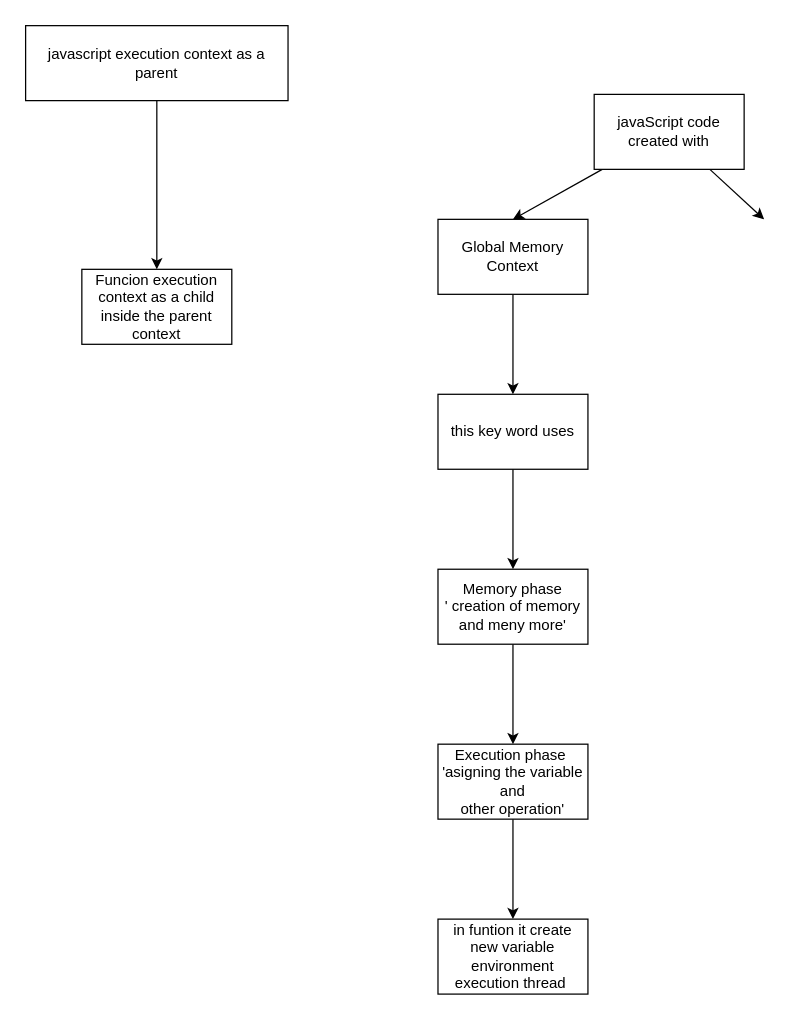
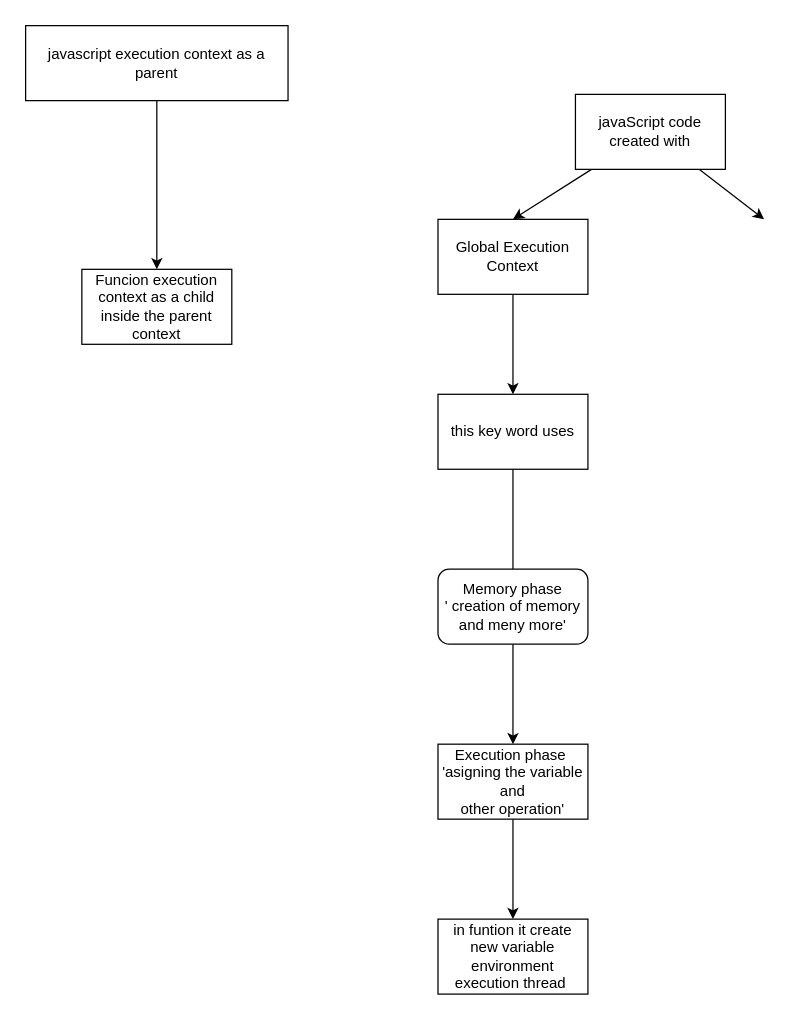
node "javaScript code created with": moved (669, 132) -> (651, 132)
node "Global Memory Context": label "Global Memory Context" -> "Global Execution Context"
edge "this key word uses" -> "Memory phase ' creation of memory and meny more'": arrowhead classic -> none
node "Memory phase ' creation of memory and meny more'": shape rectangle -> rounded rectangle
